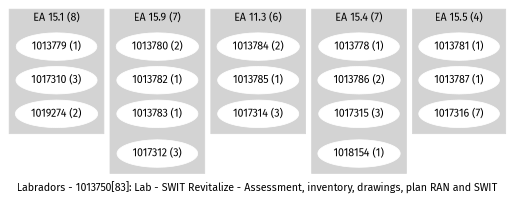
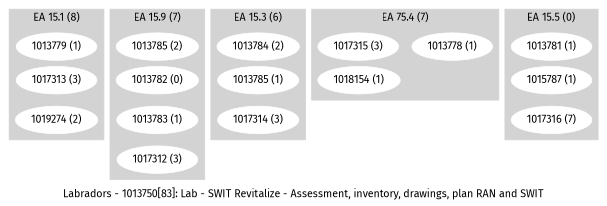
cluster "EA 11.3 (6)": label "EA 11.3 (6)" -> "EA 15.3 (6)"
cluster "EA 15.4 (7)": label "EA 15.4 (7)" -> "EA 75.4 (7)"
cluster "EA 15.5 (4)": label "EA 15.5 (4)" -> "EA 15.5 (0)"
node "1013780 (2)": label "1013780 (2)" -> "1013785 (2)"
node "1017310 (3)": label "1017310 (3)" -> "1017313 (3)"
node "1013782 (1)": label "1013782 (1)" -> "1013782 (0)"
node "1013786 (2)": removed
node "1013787 (1)": label "1013787 (1)" -> "1015787 (1)"
